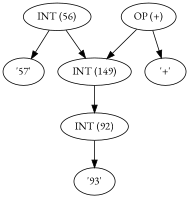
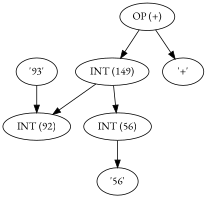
edge "INT (56)" -> "INT (149)": reversed
node "'57'": label "'57'" -> "'56'"
edge "INT (92)" -> "'93'": reversed
